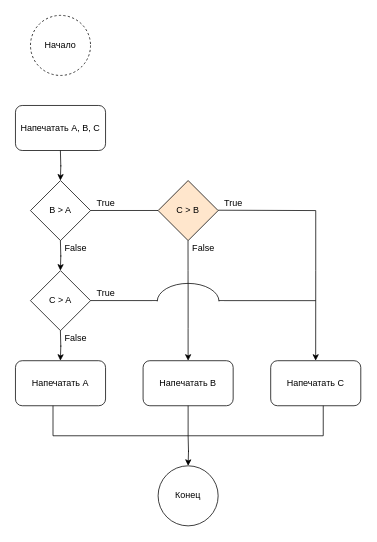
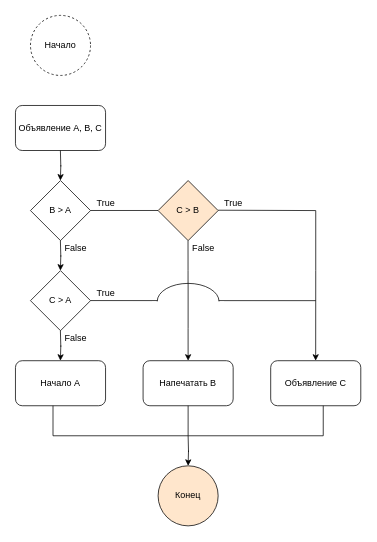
node "Напечатать А, В, С": label "Напечатать А, В, С" -> "Объявление А, В, С"
node "Напечатать А": label "Напечатать А" -> "Начало А"
node "Напечатать С": label "Напечатать С" -> "Объявление С"
node "Конец": fillcolor #ffffff -> #ffe6cc
